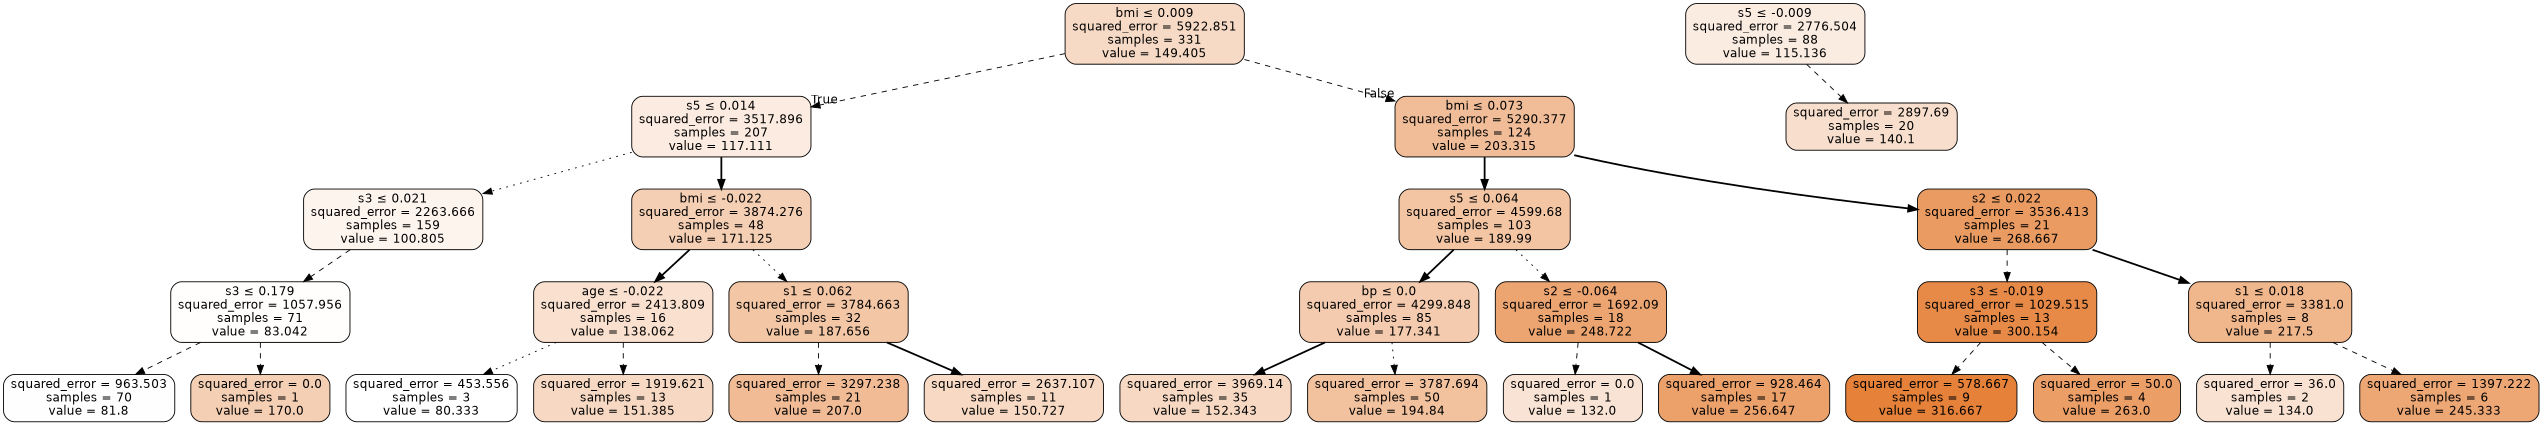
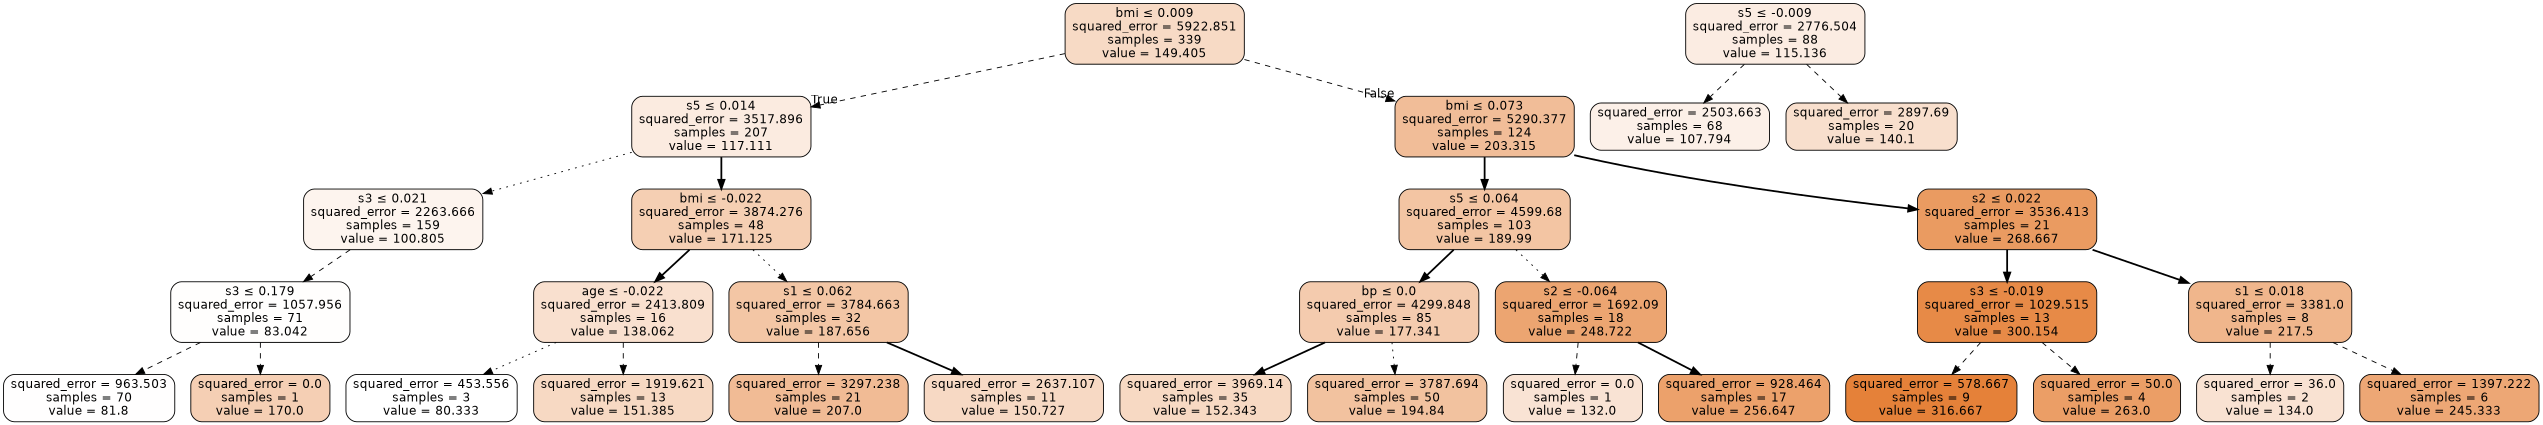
node "bmi ≤ 0.009": text "samples = 331" -> "samples = 339"
node "squared_error = 2503.663": added
edge "s2 ≤ 0.022" -> "s3 ≤ -0.019": style dashed -> bold
